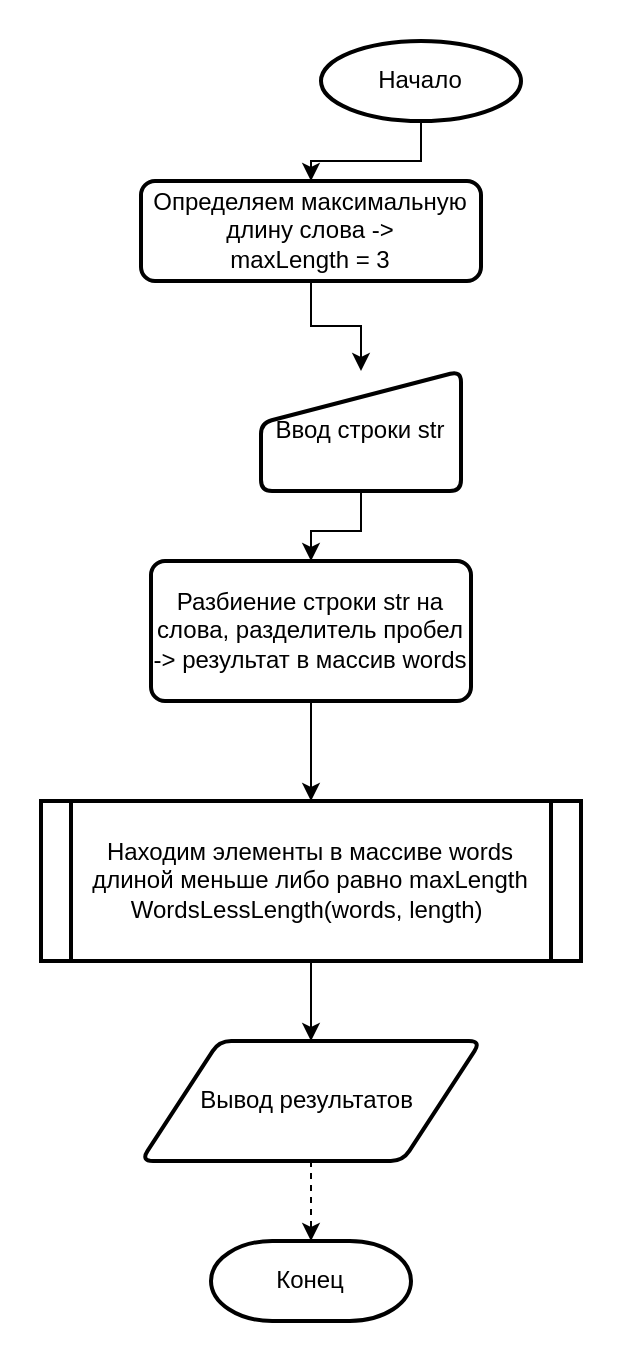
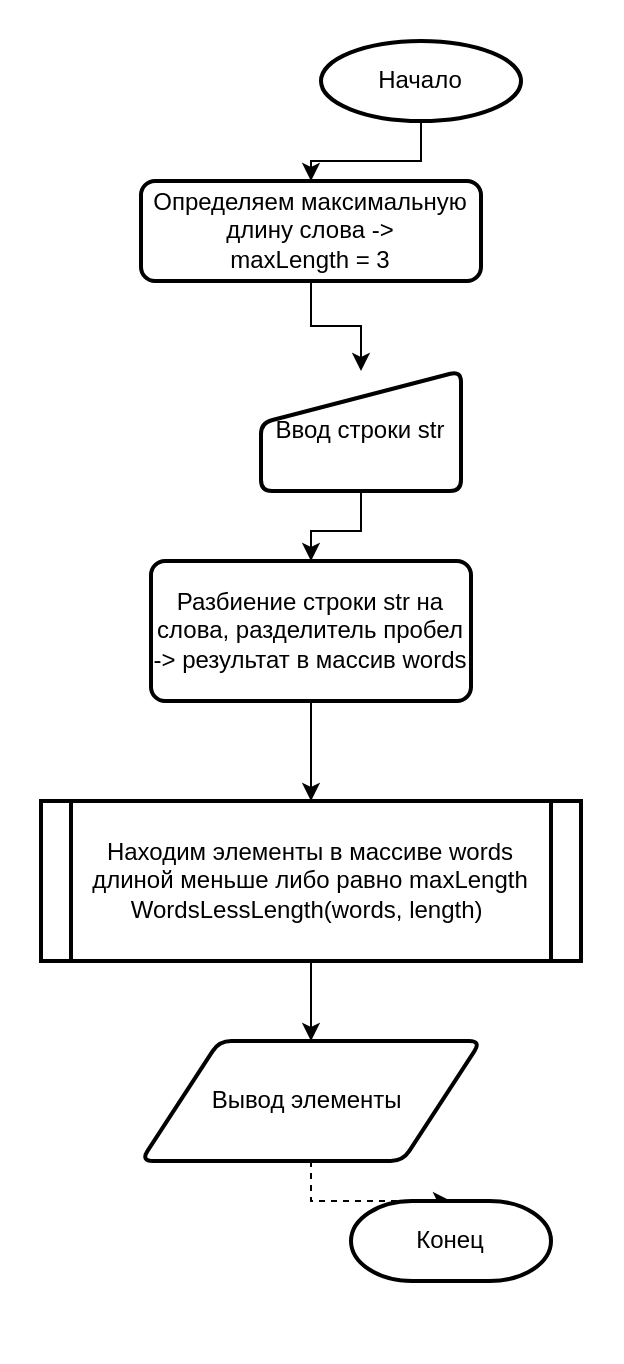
node "Вывод результатов": label "Вывод результатов" -> "Вывод элементы"
node "Конец": moved (311, 1281) -> (451, 1241)
